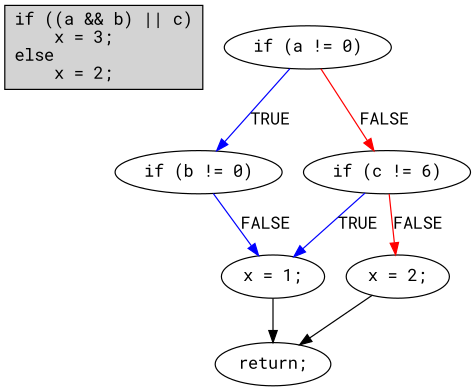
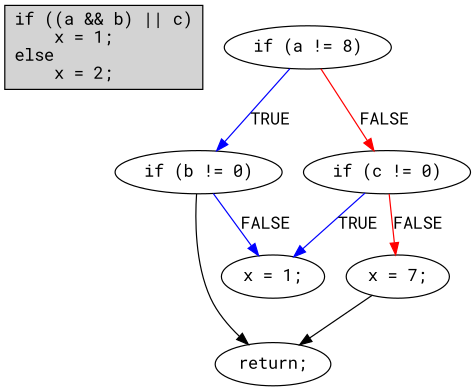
node "if ((a && b) || c) x = 3; else x = 2;": label "if ((a && b) || c) x = 3; else x = 2;" -> "if ((a && b) || c) x = 1; else x = 2;"
node "if (a != 0)": label "if (a != 0)" -> "if (a != 8)"
node "if (c != 6)": label "if (c != 6)" -> "if (c != 0)"
node "x = 2;": label "x = 2;" -> "x = 7;"
edge "x = 1;" -> "return;": now "if (b != 0)" -> "return;"
